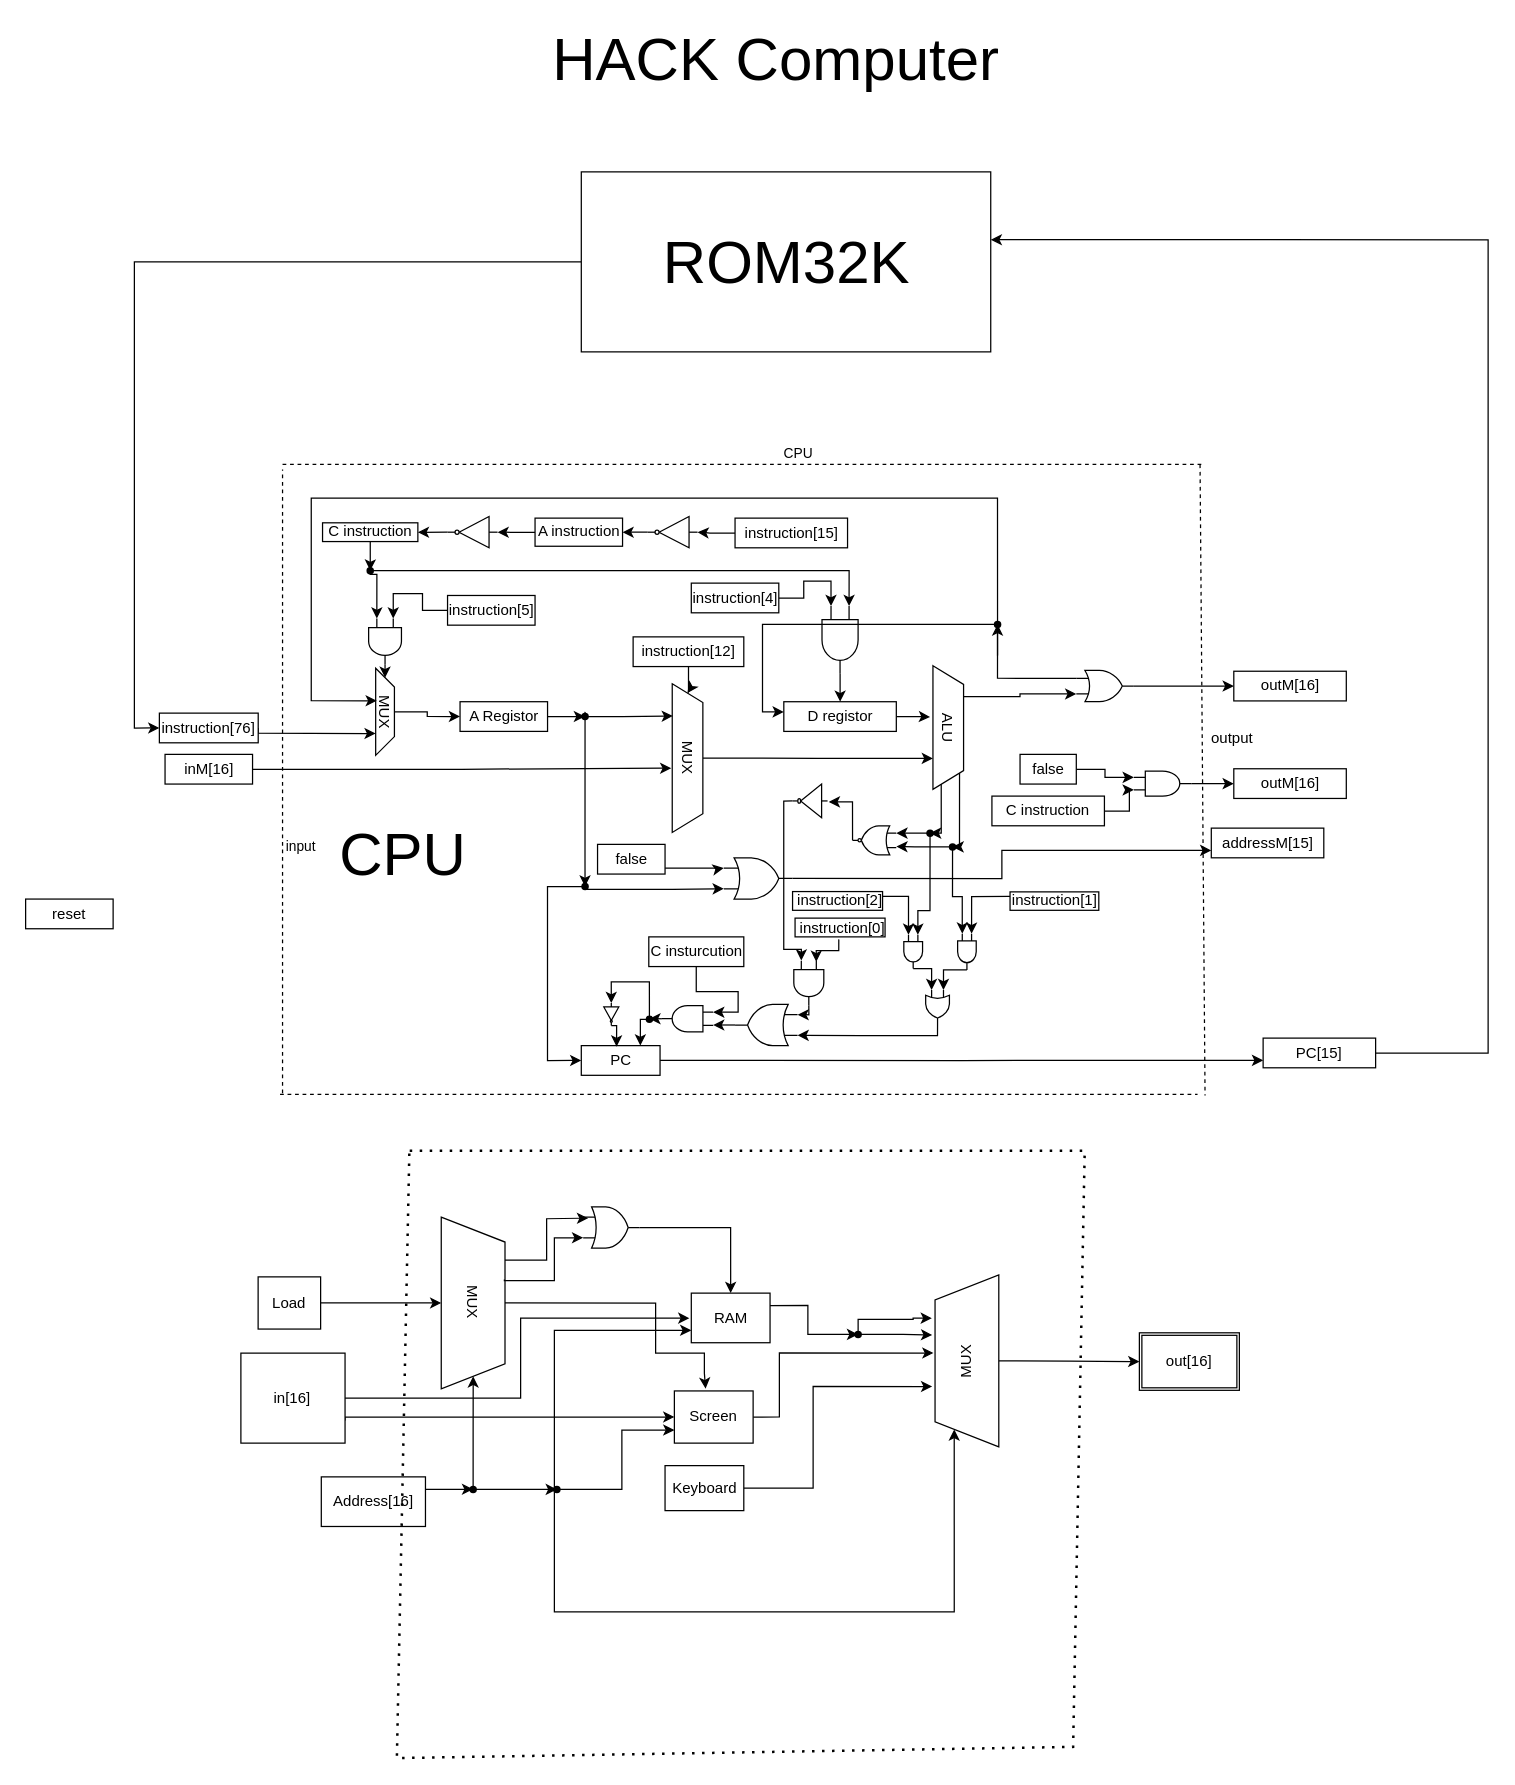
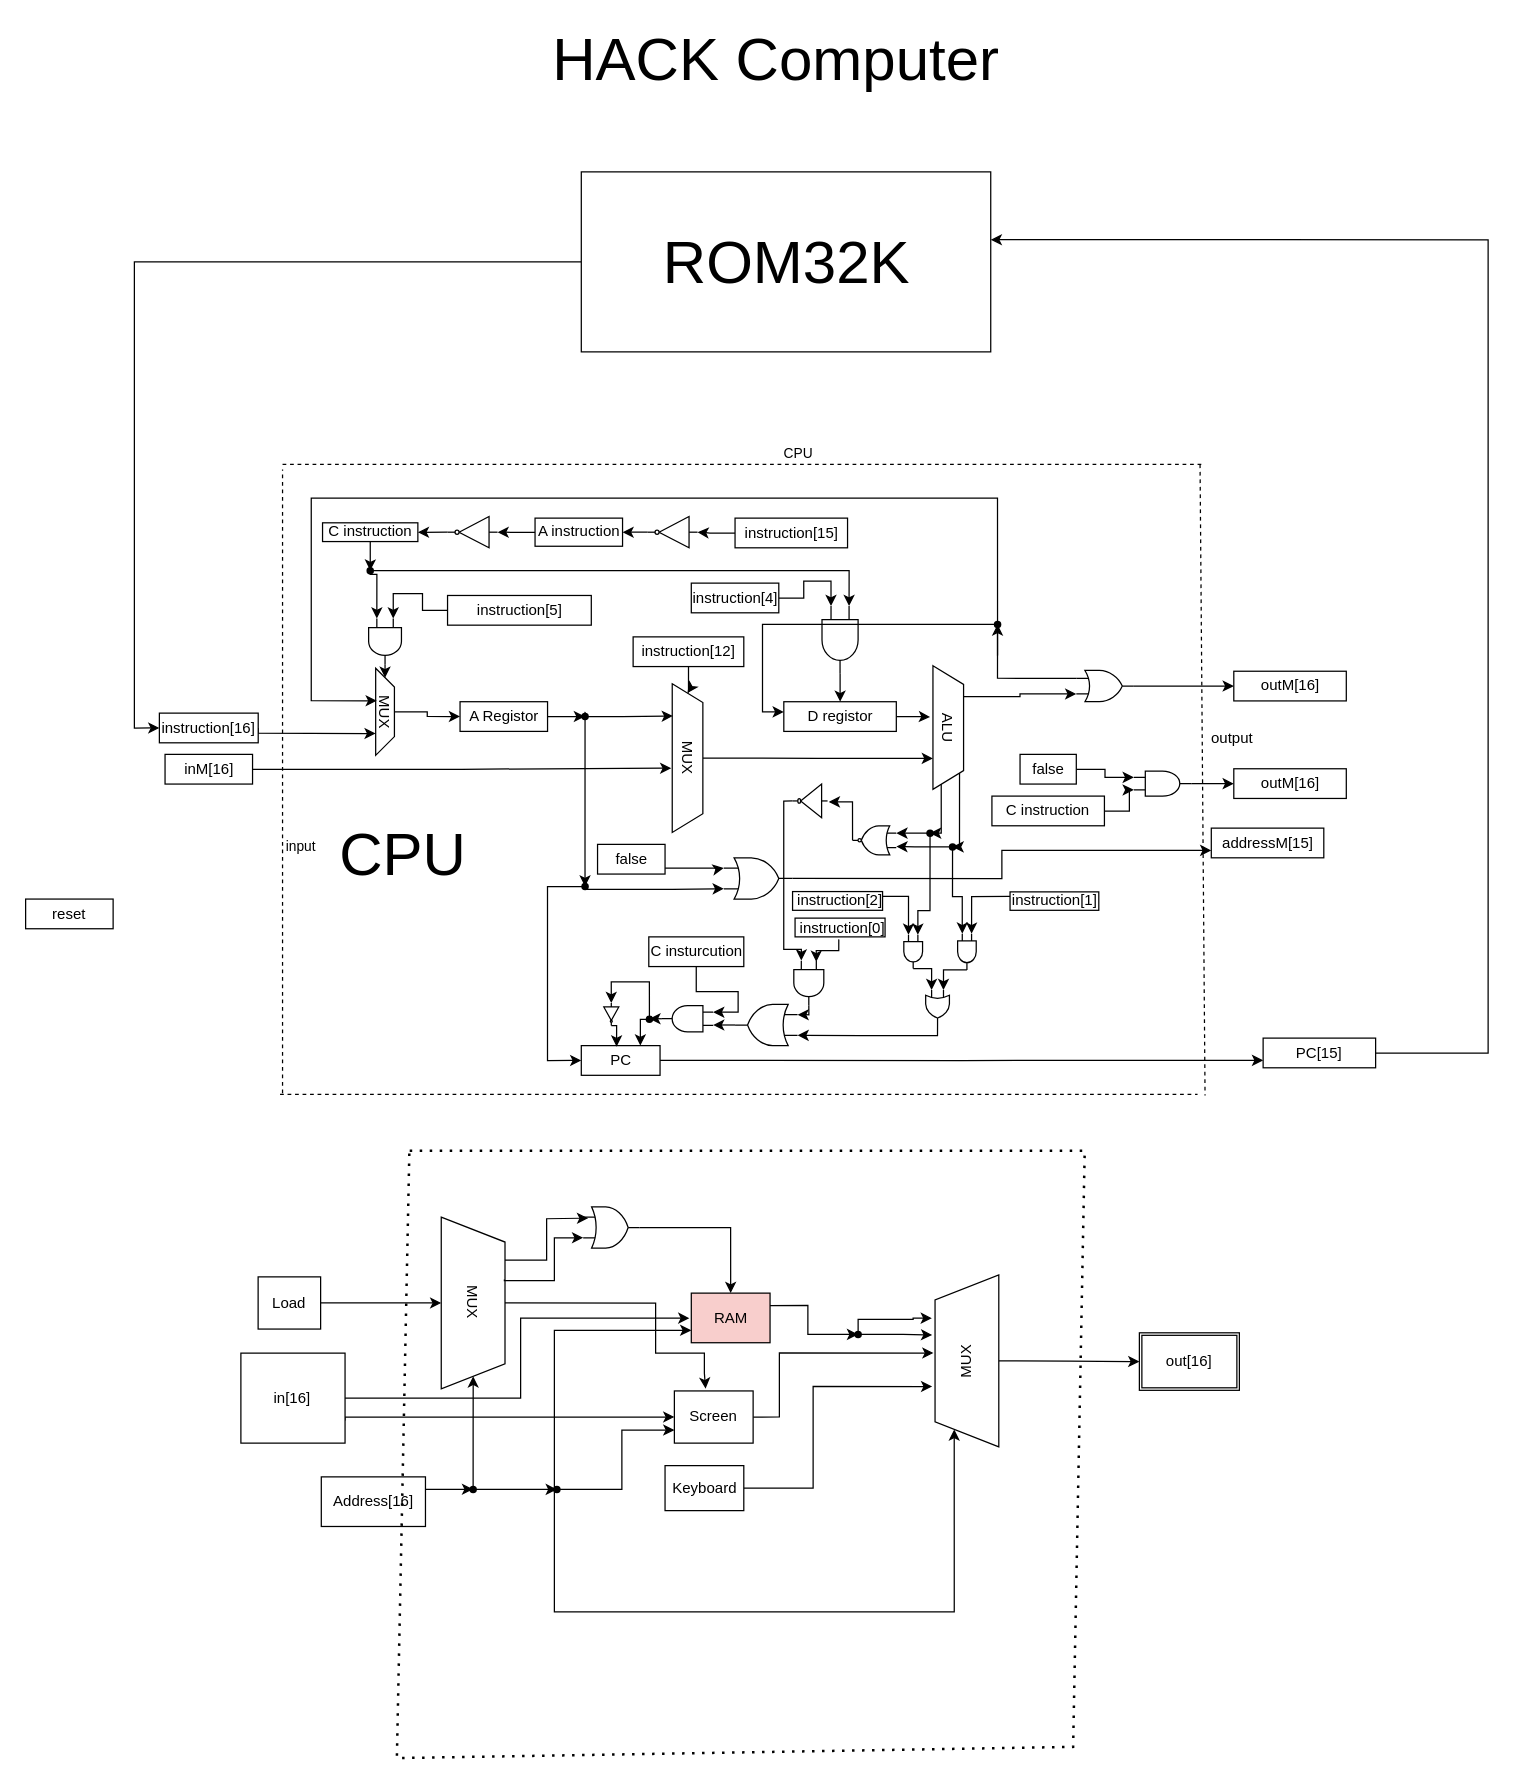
node "instruction[5]": size 88x30 -> 144x30
node "instruction[76]": label "instruction[76]" -> "instruction[16]"
node "RAM": fillcolor #ffffff -> #f8cecc
